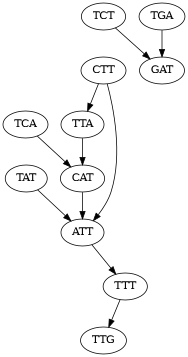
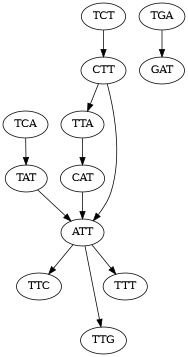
edge "TCT" -> "GAT": now "TCT" -> "CTT"
edge "TCA" -> "CAT": now "TCA" -> "TAT"
node "TTC": added
edge "TTT" -> "TTG": now "ATT" -> "TTG"
